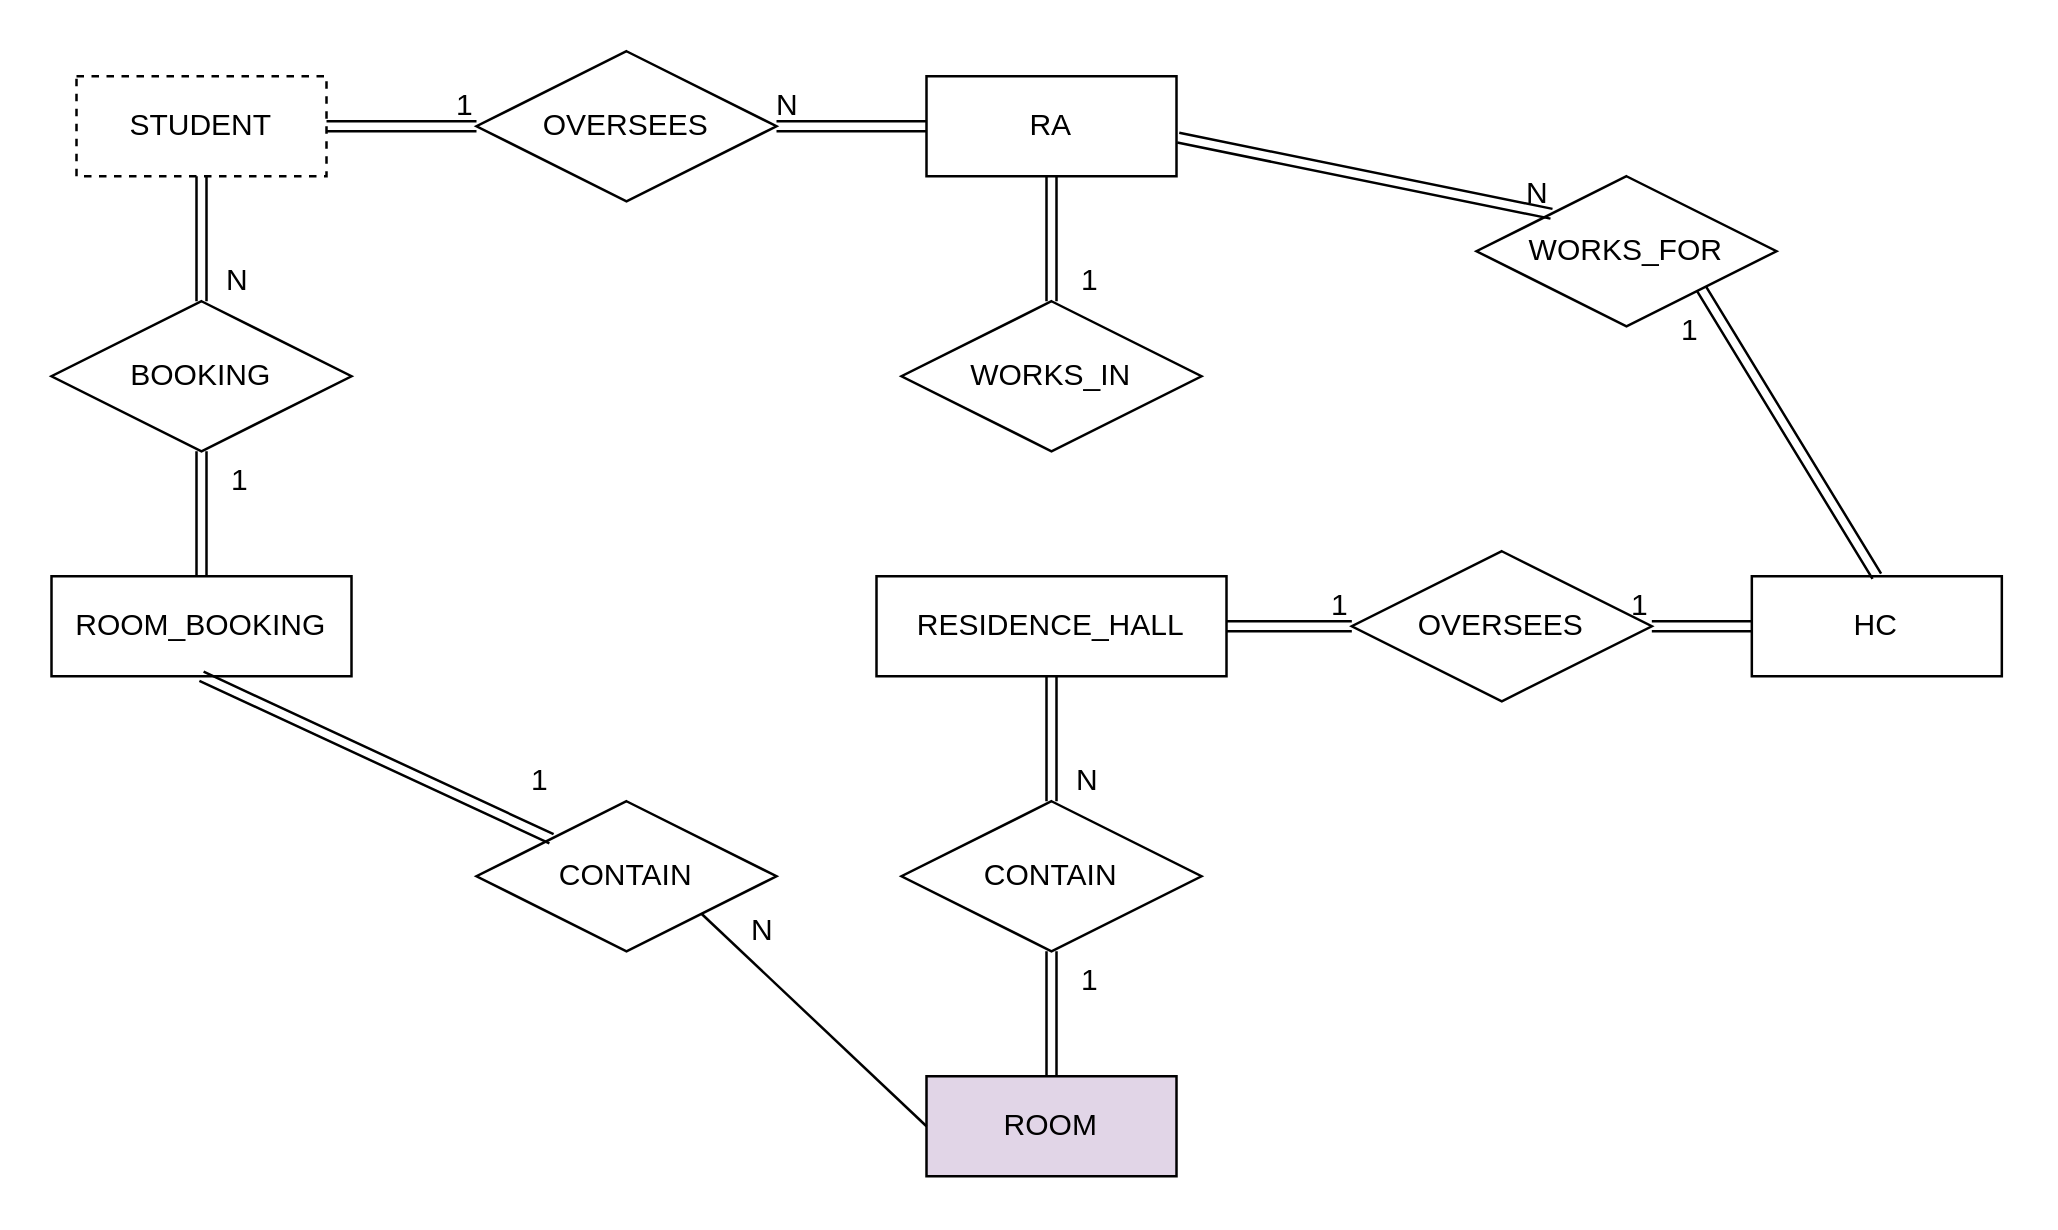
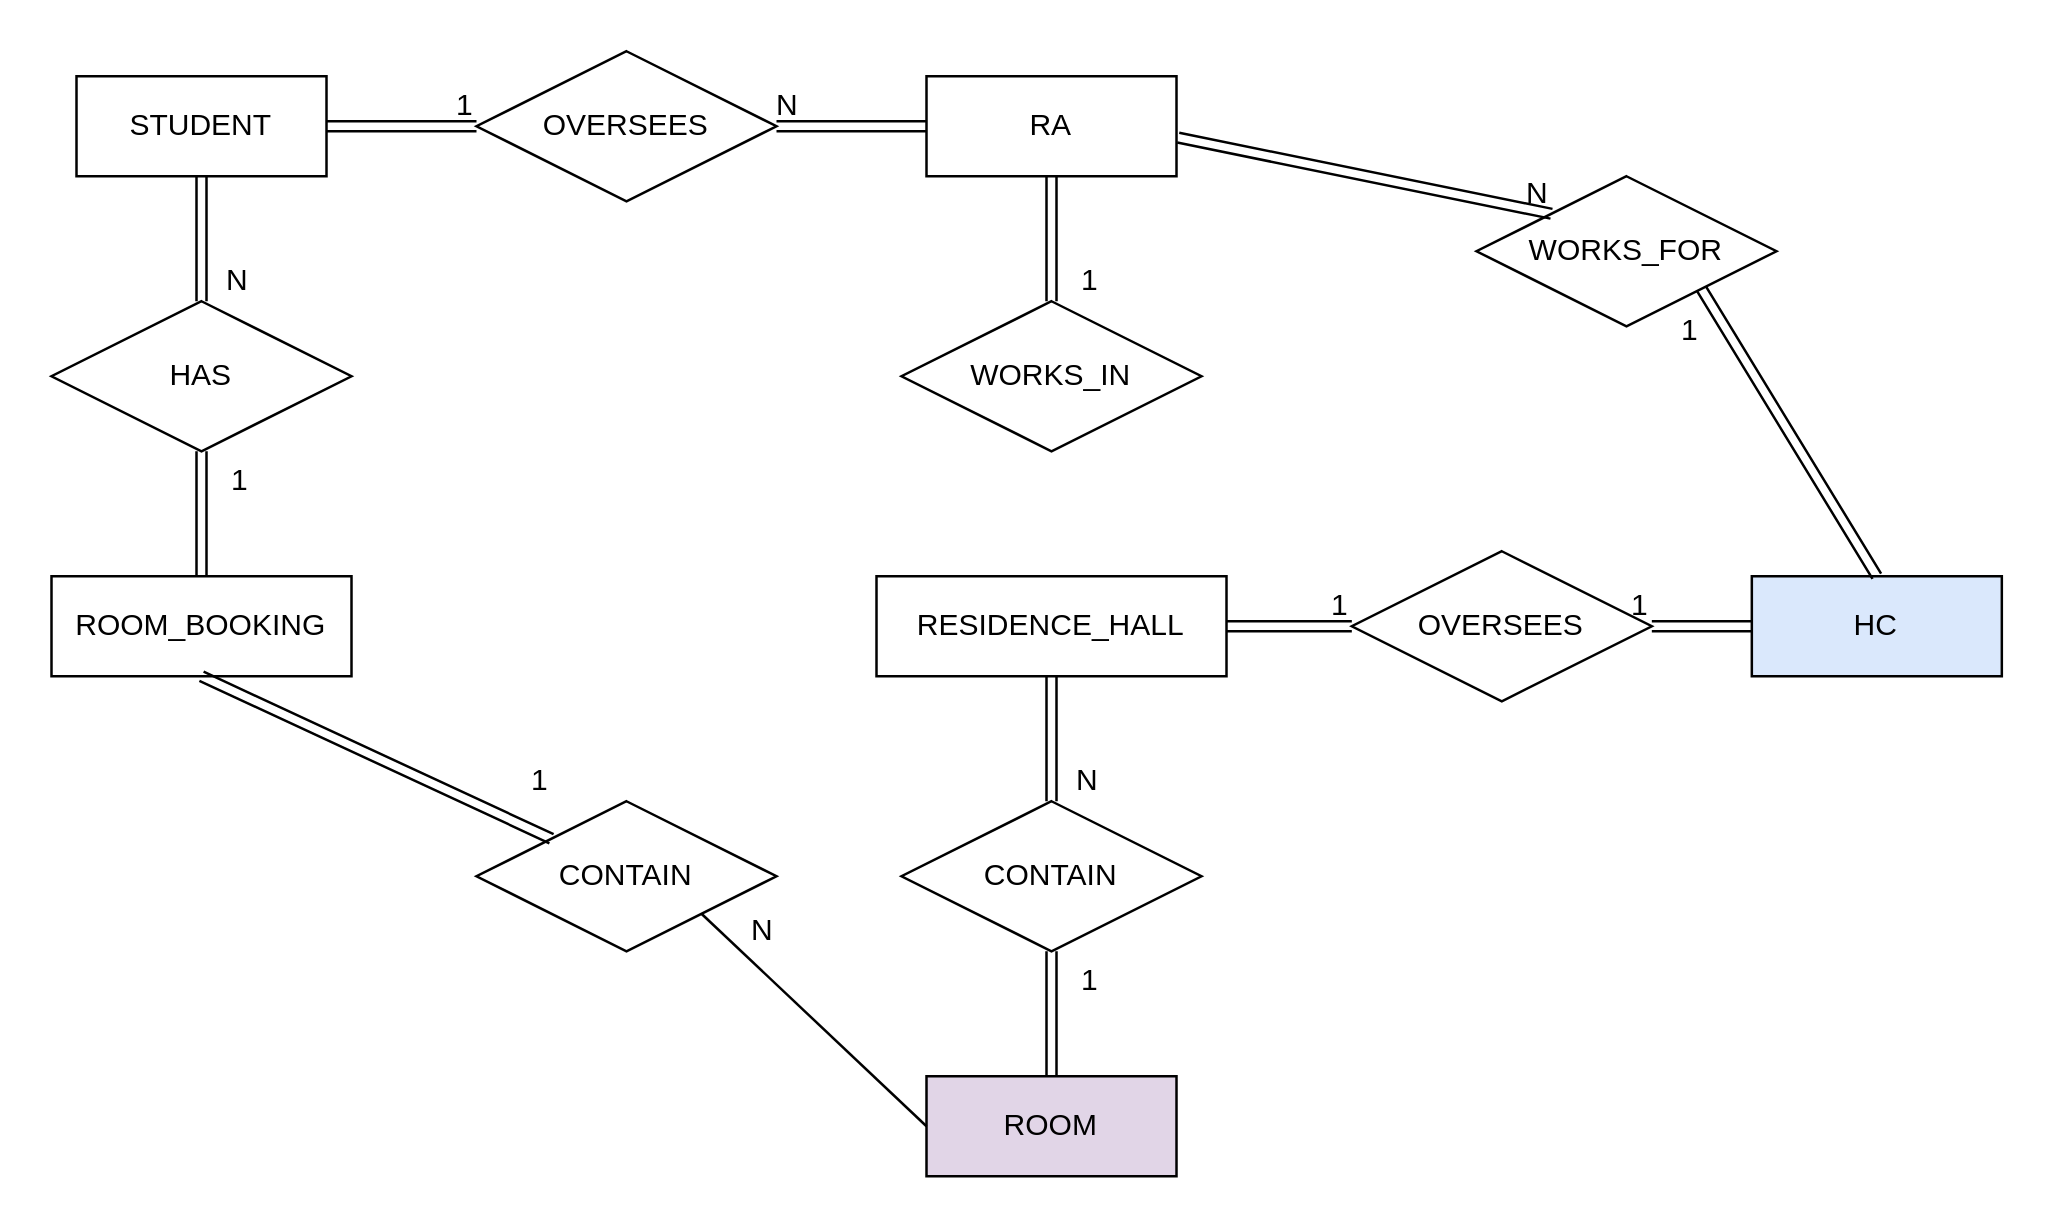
node "STUDENT": style dashed -> solid
node "BOOKING": label "BOOKING" -> "HAS"
node "HC": fillcolor #ffffff -> #dae8fc
